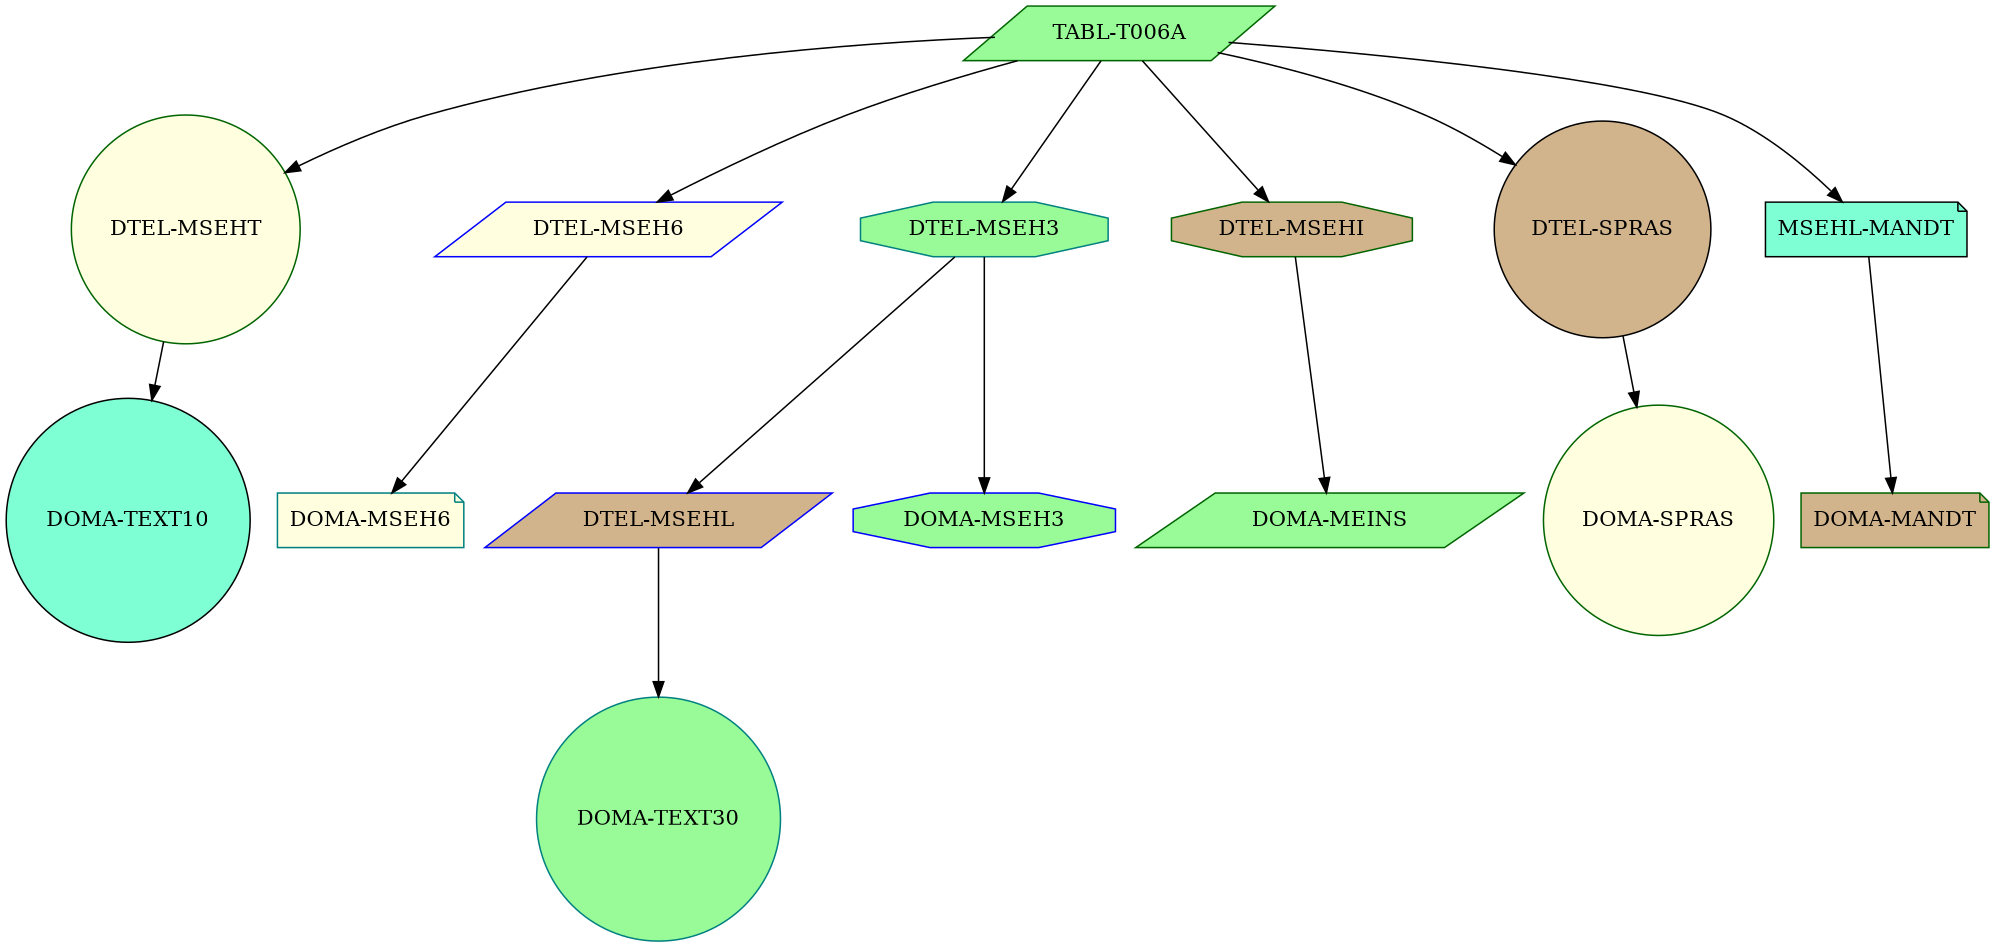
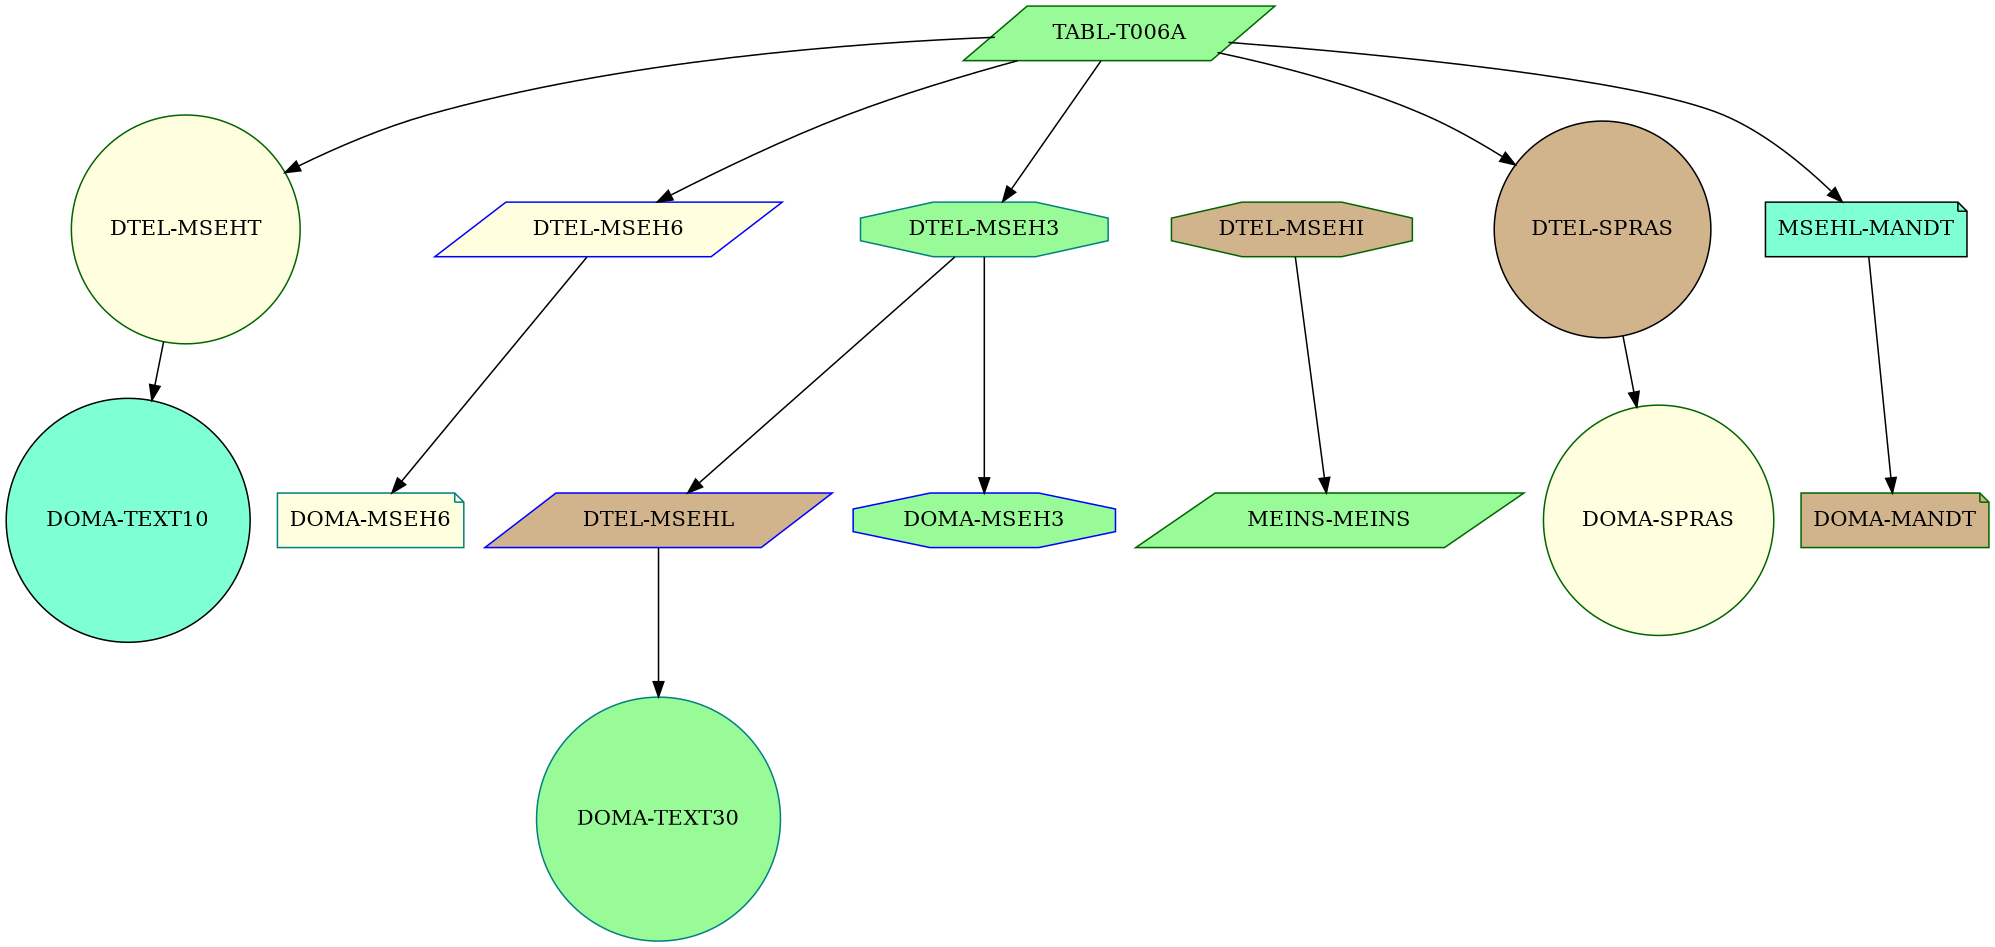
edge "TABL-T006A" -> "DTEL-MSEHI": removed
node "DOMA-MEINS": label "DOMA-MEINS" -> "MEINS-MEINS"
